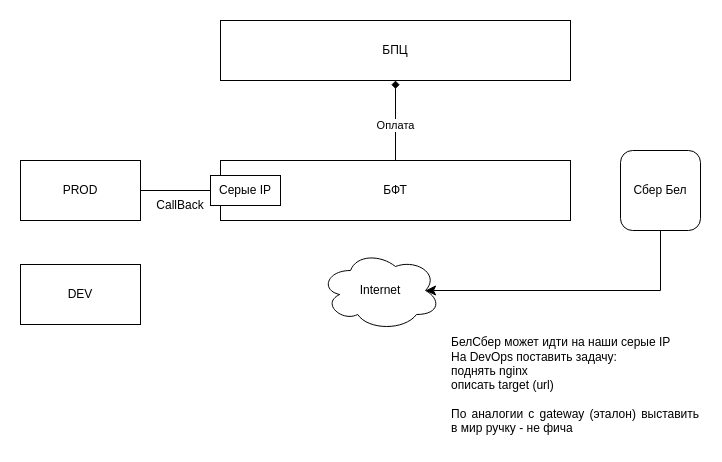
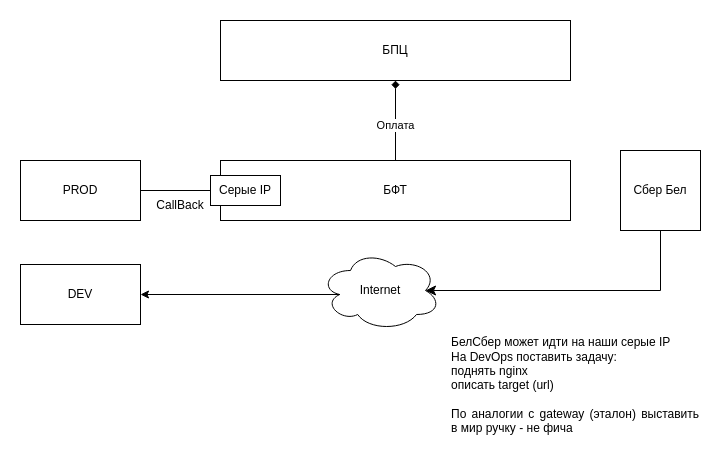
node "Сбер Бел": shape rounded rectangle -> rectangle
edge "Internet" -> "DEV": added
